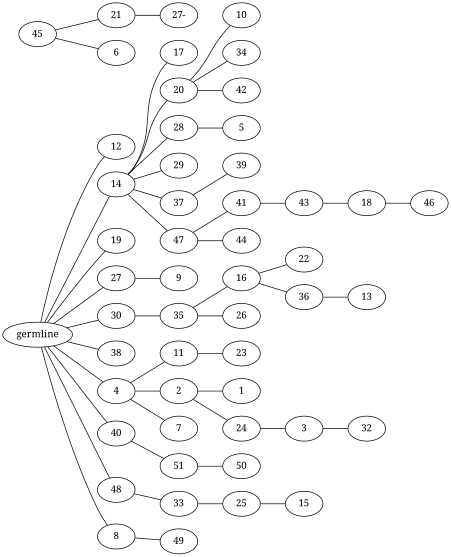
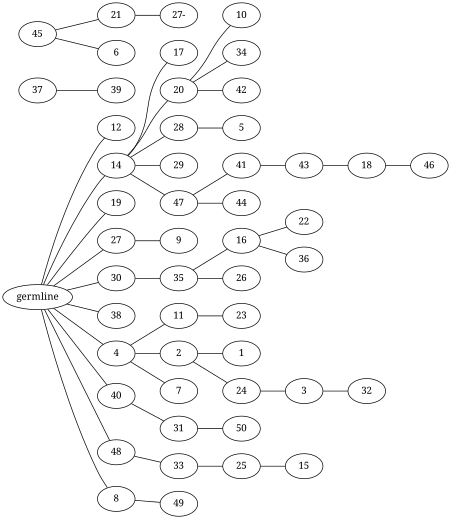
edge "14" -- "37": removed
node "13": removed
node "51": label "51" -> "31"
